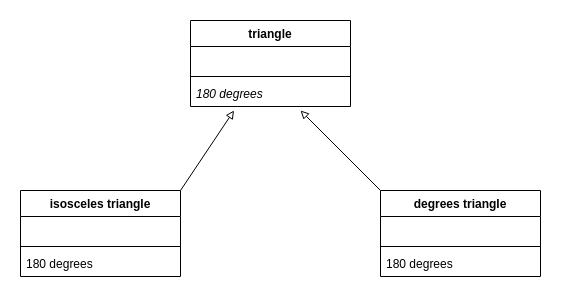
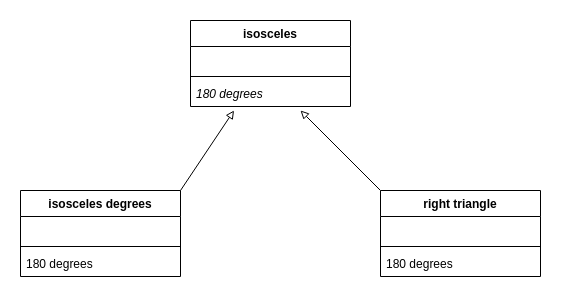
node "triangle": label "triangle" -> "isosceles"
node "isosceles triangle": label "isosceles triangle" -> "isosceles degrees"
node "degrees triangle": label "degrees triangle" -> "right triangle"
